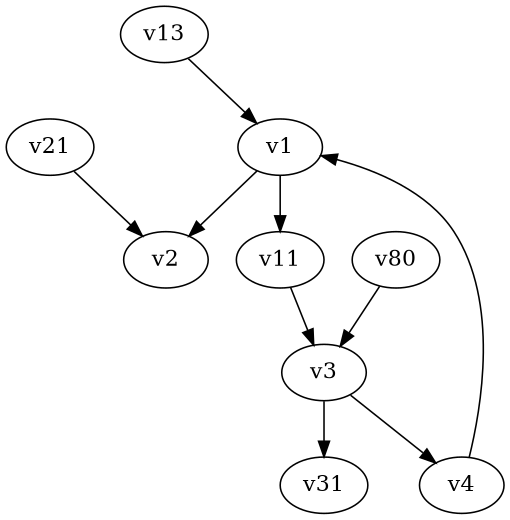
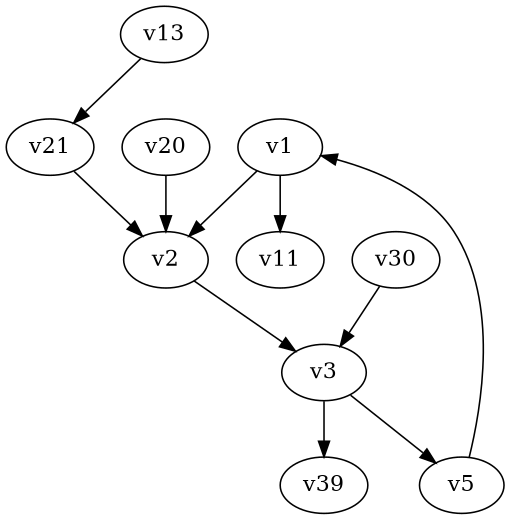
edge "v13" -> "v1": now "v13" -> "v21"
node "v20": added
node "v80": label "v80" -> "v30"
edge "v11" -> "v3": now "v2" -> "v3"
node "v31": label "v31" -> "v39"
node "v4": label "v4" -> "v5"
